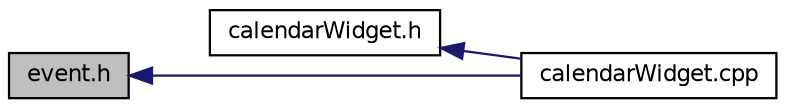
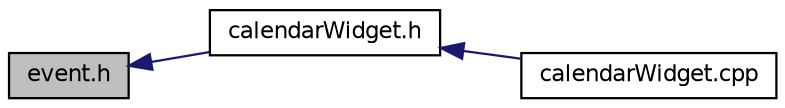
edge "calendarWidget.cpp" -> "event.h": now "calendarWidget.h" -> "event.h"
